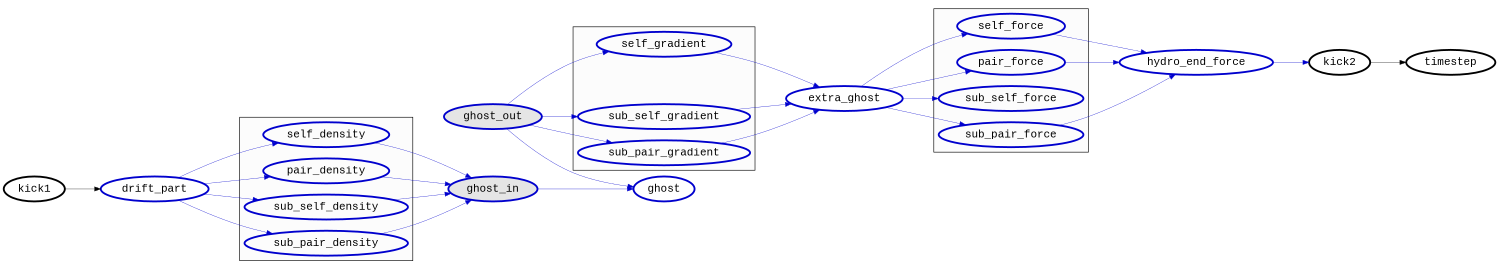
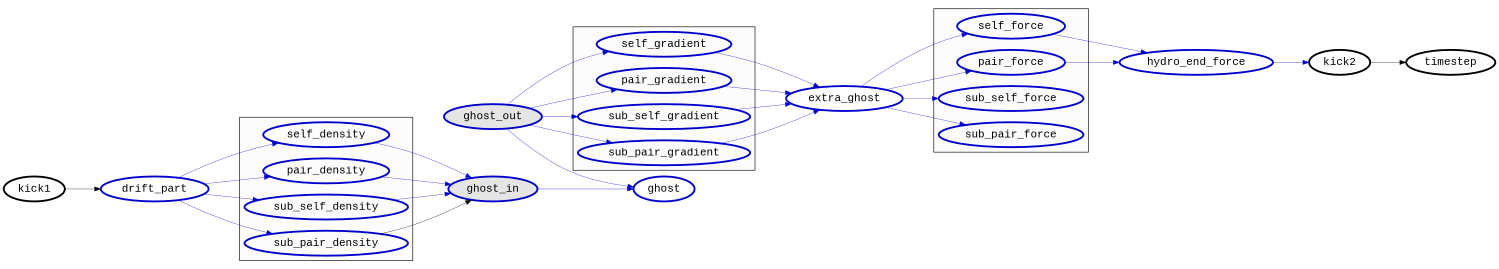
node "pair_gradient": added
edge "sub_pair_force" -> "hydro_end_force": removed
edge "sub_pair_density" -> "ghost_in": color blue3 -> black
